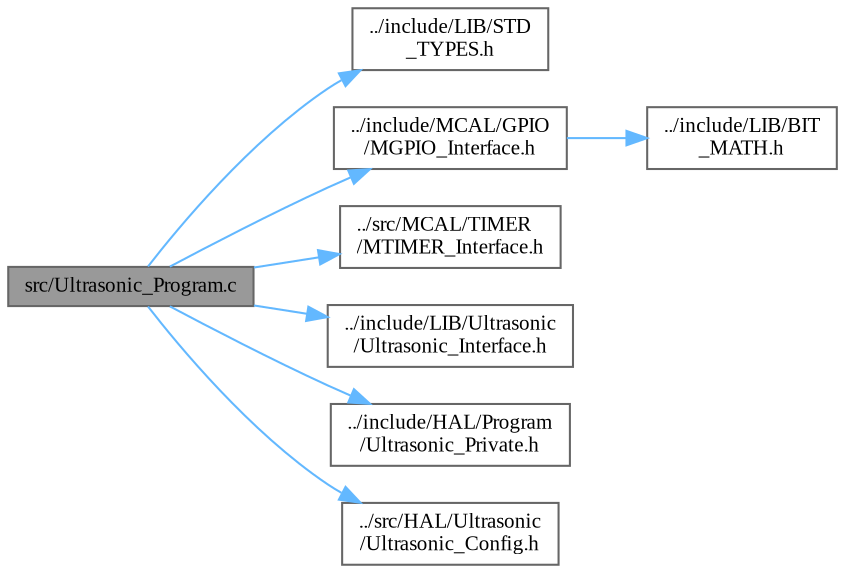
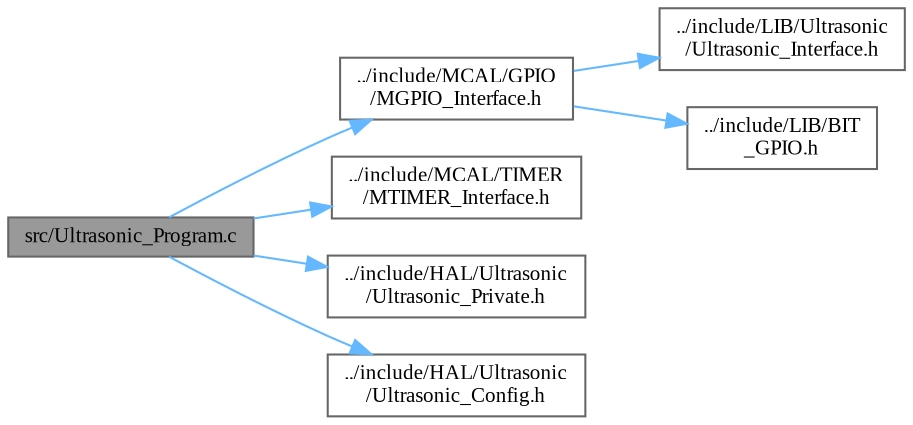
node "../include/LIB/STD _TYPES.h": removed
node "../include/LIB/BIT _MATH.h": label "../include/LIB/BIT _MATH.h" -> "../include/LIB/BIT _GPIO.h"
node "../src/MCAL/TIMER /MTIMER_Interface.h": label "../src/MCAL/TIMER /MTIMER_Interface.h" -> "../include/MCAL/TIMER /MTIMER_Interface.h"
edge "src/Ultrasonic_Program.c" -> "../include/LIB/Ultrasonic /Ultrasonic_Interface.h": now "../include/MCAL/GPIO /MGPIO_Interface.h" -> "../include/LIB/Ultrasonic /Ultrasonic_Interface.h"
node "../include/HAL/Program /Ultrasonic_Private.h": label "../include/HAL/Program /Ultrasonic_Private.h" -> "../include/HAL/Ultrasonic /Ultrasonic_Private.h"
node "../src/HAL/Ultrasonic /Ultrasonic_Config.h": label "../src/HAL/Ultrasonic /Ultrasonic_Config.h" -> "../include/HAL/Ultrasonic /Ultrasonic_Config.h"
